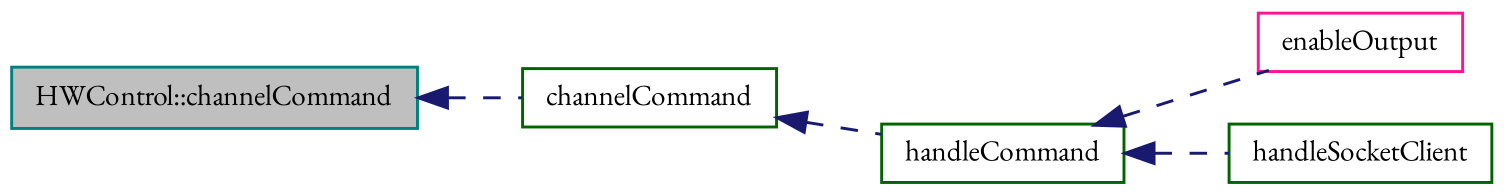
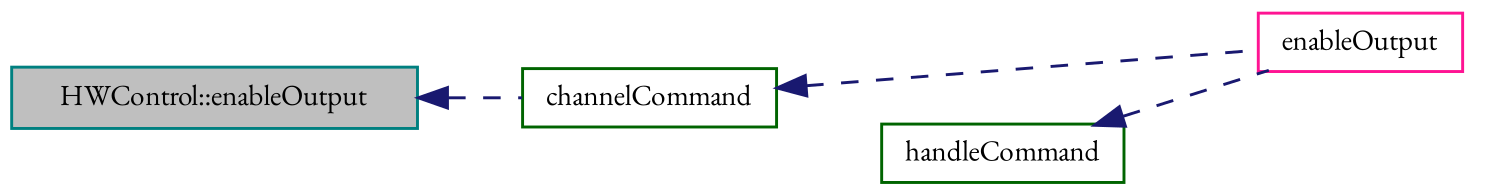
node "HWControl::channelCommand": label "HWControl::channelCommand" -> "HWControl::enableOutput"
edge "handleCommand" -> "channelCommand": now "enableOutput" -> "channelCommand"
node "handleSocketClient": removed
